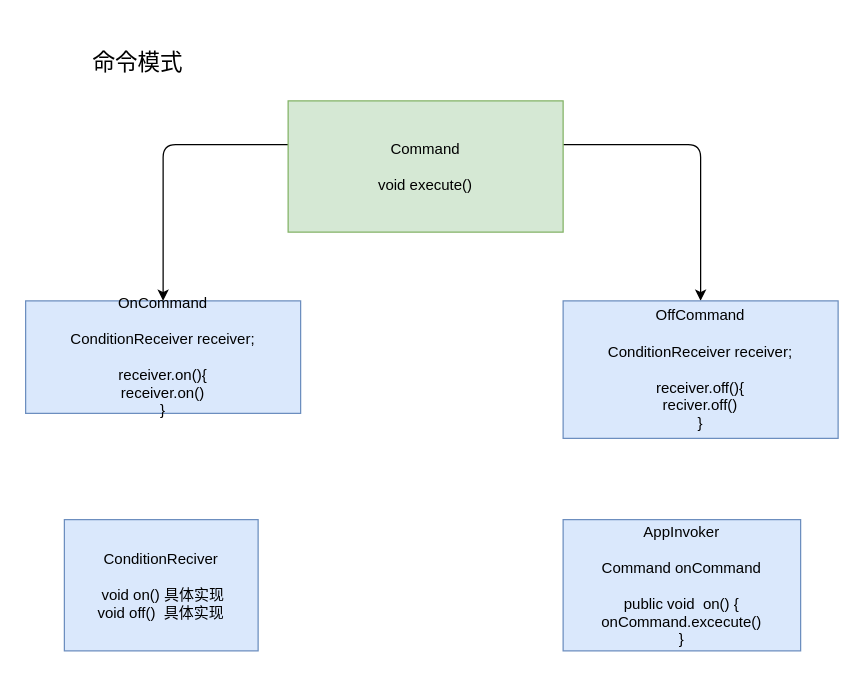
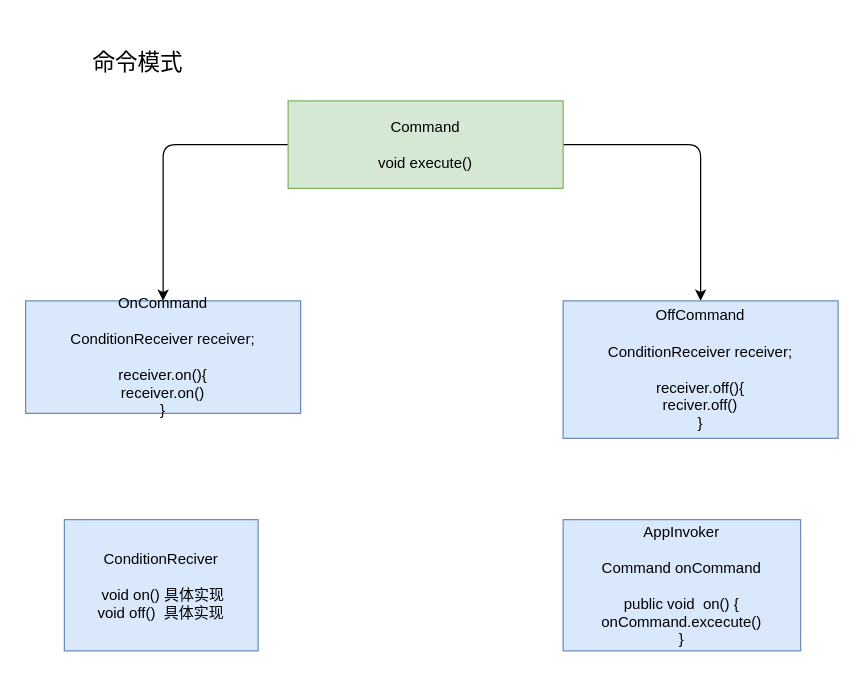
node "Command void execute()": size 275x131 -> 275x88
